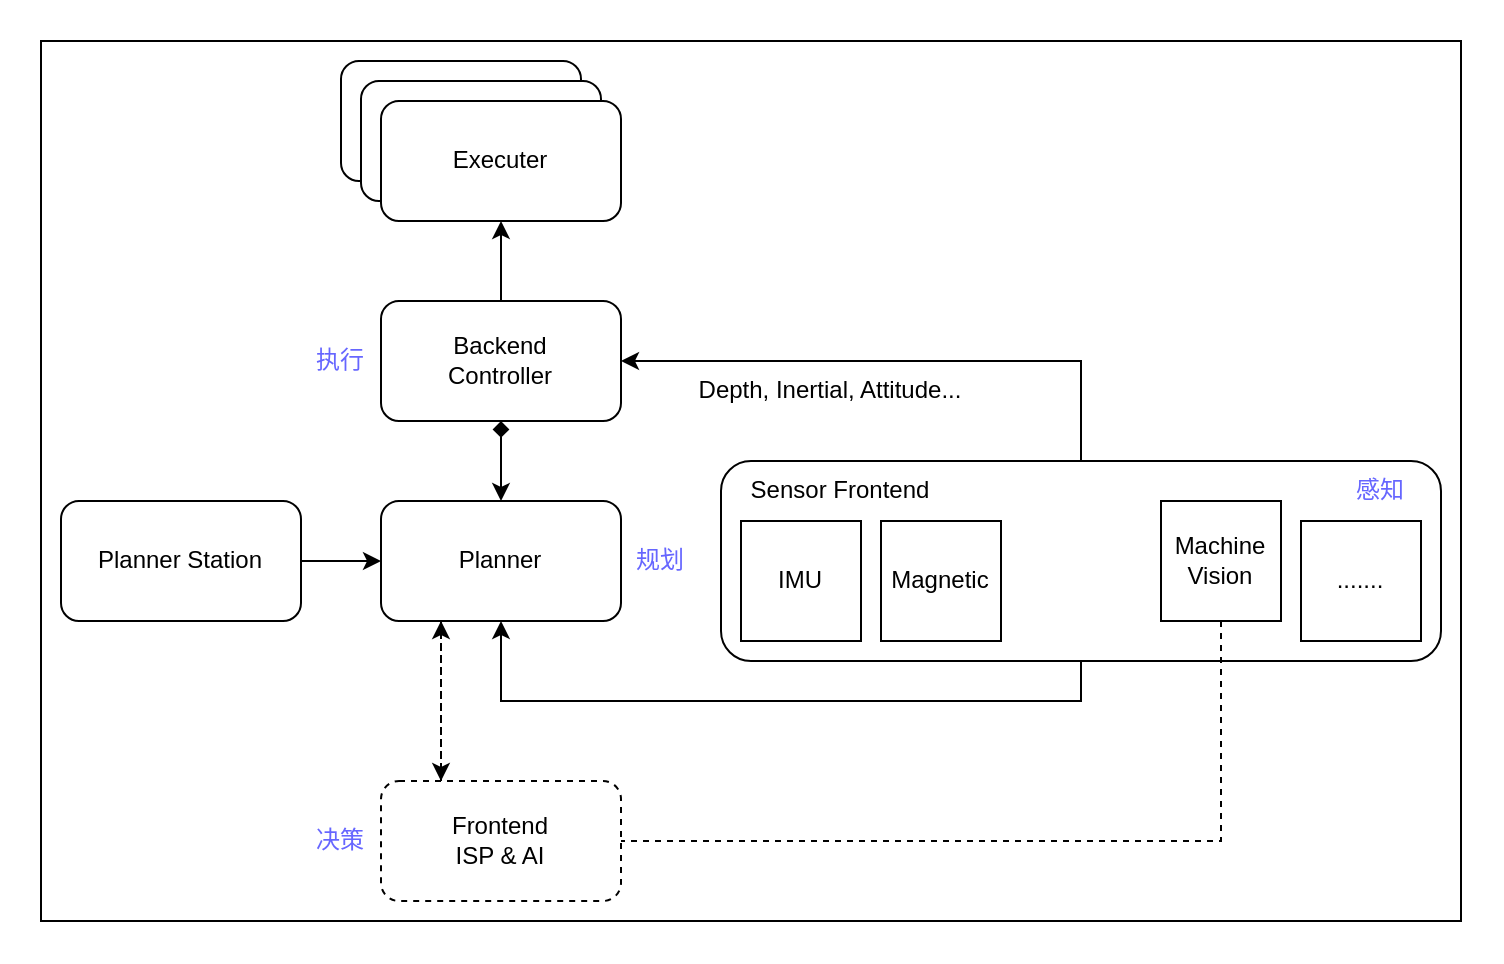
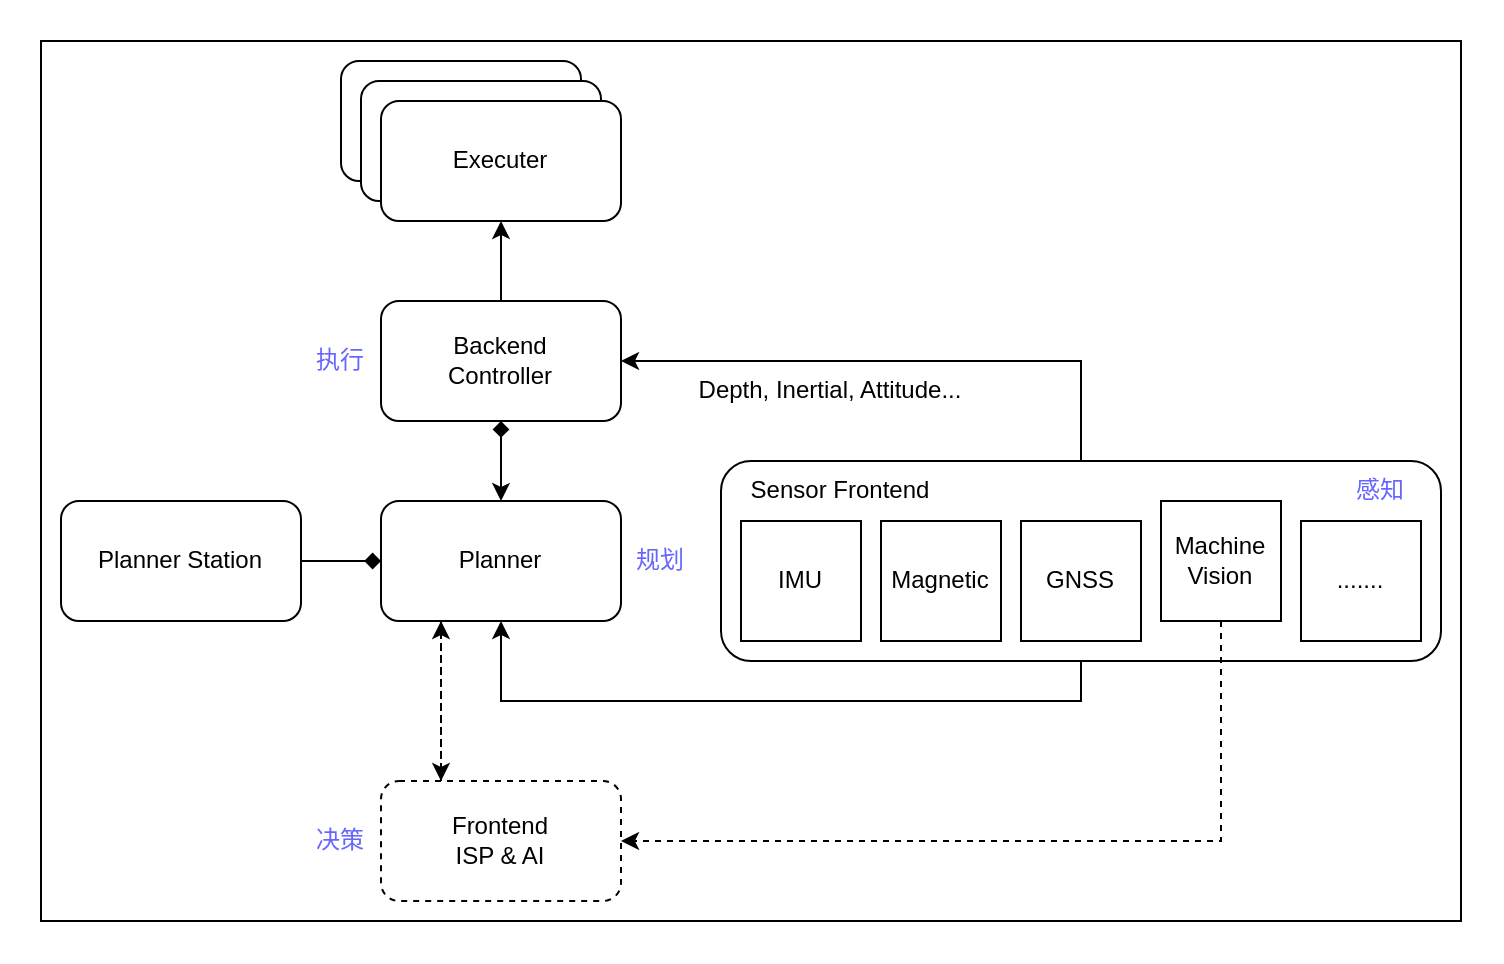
edge "Planner Station" -> "Planner": arrowhead classic -> diamond
node "GNSS": added
edge "MachineVision" -- "Frontend ISP & AI": arrowhead none -> classic
